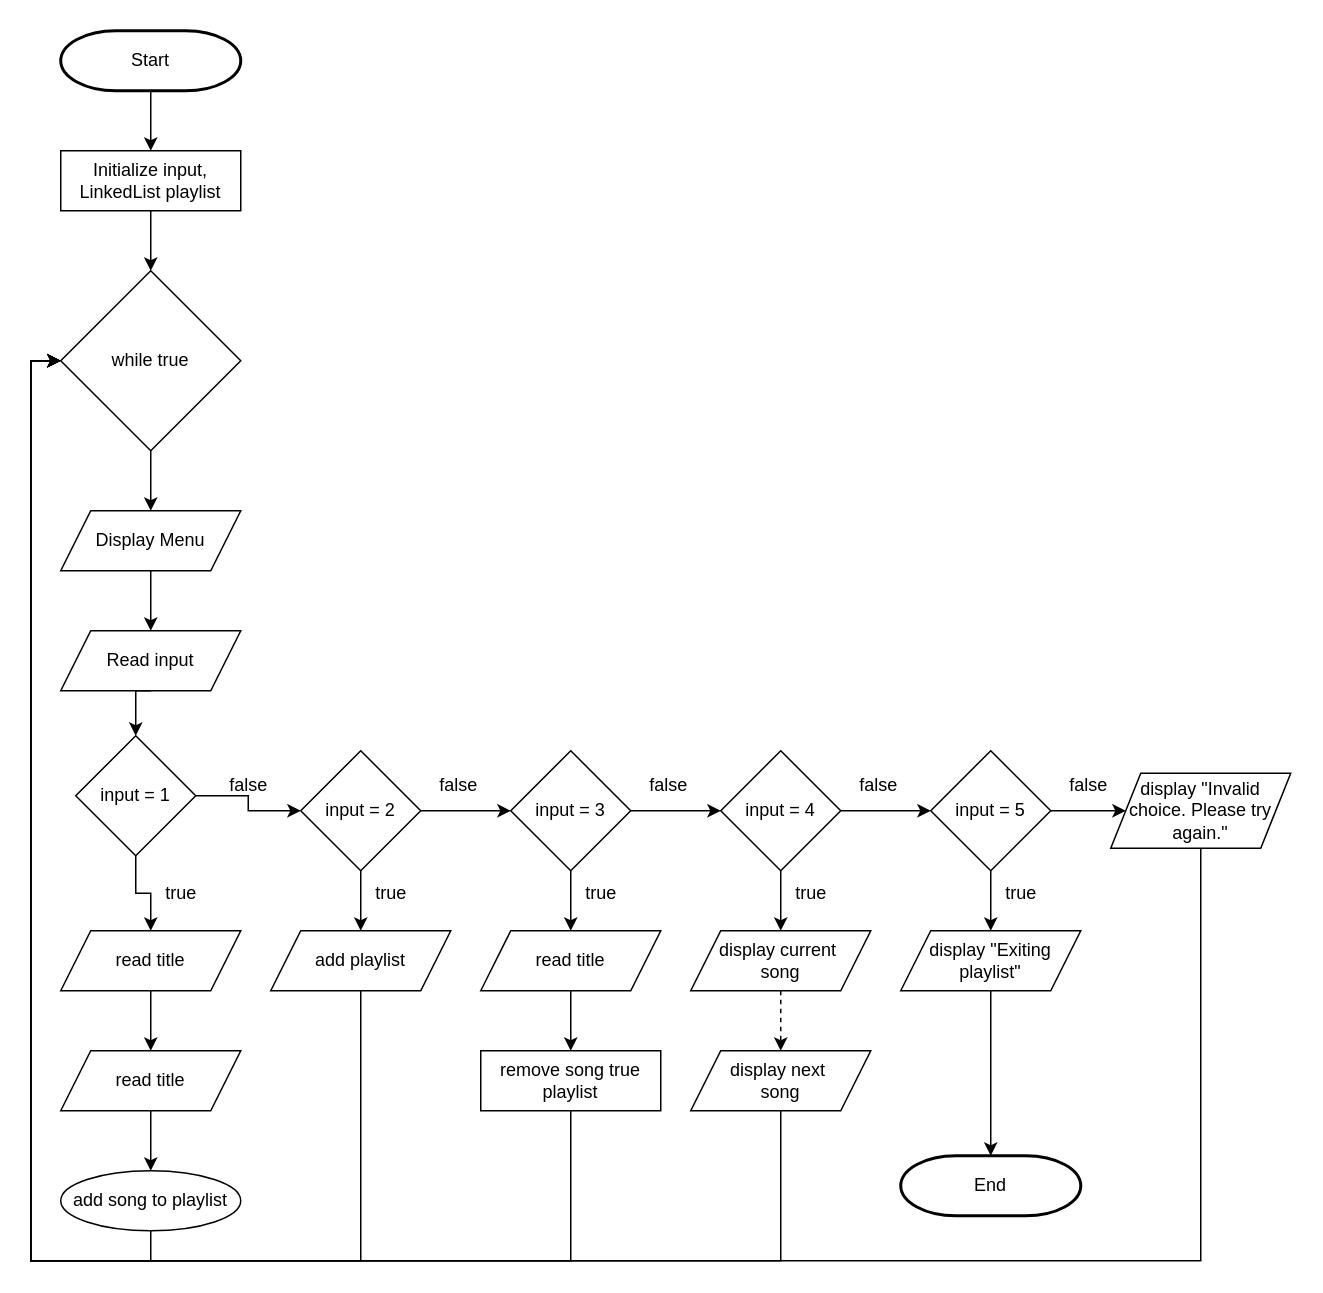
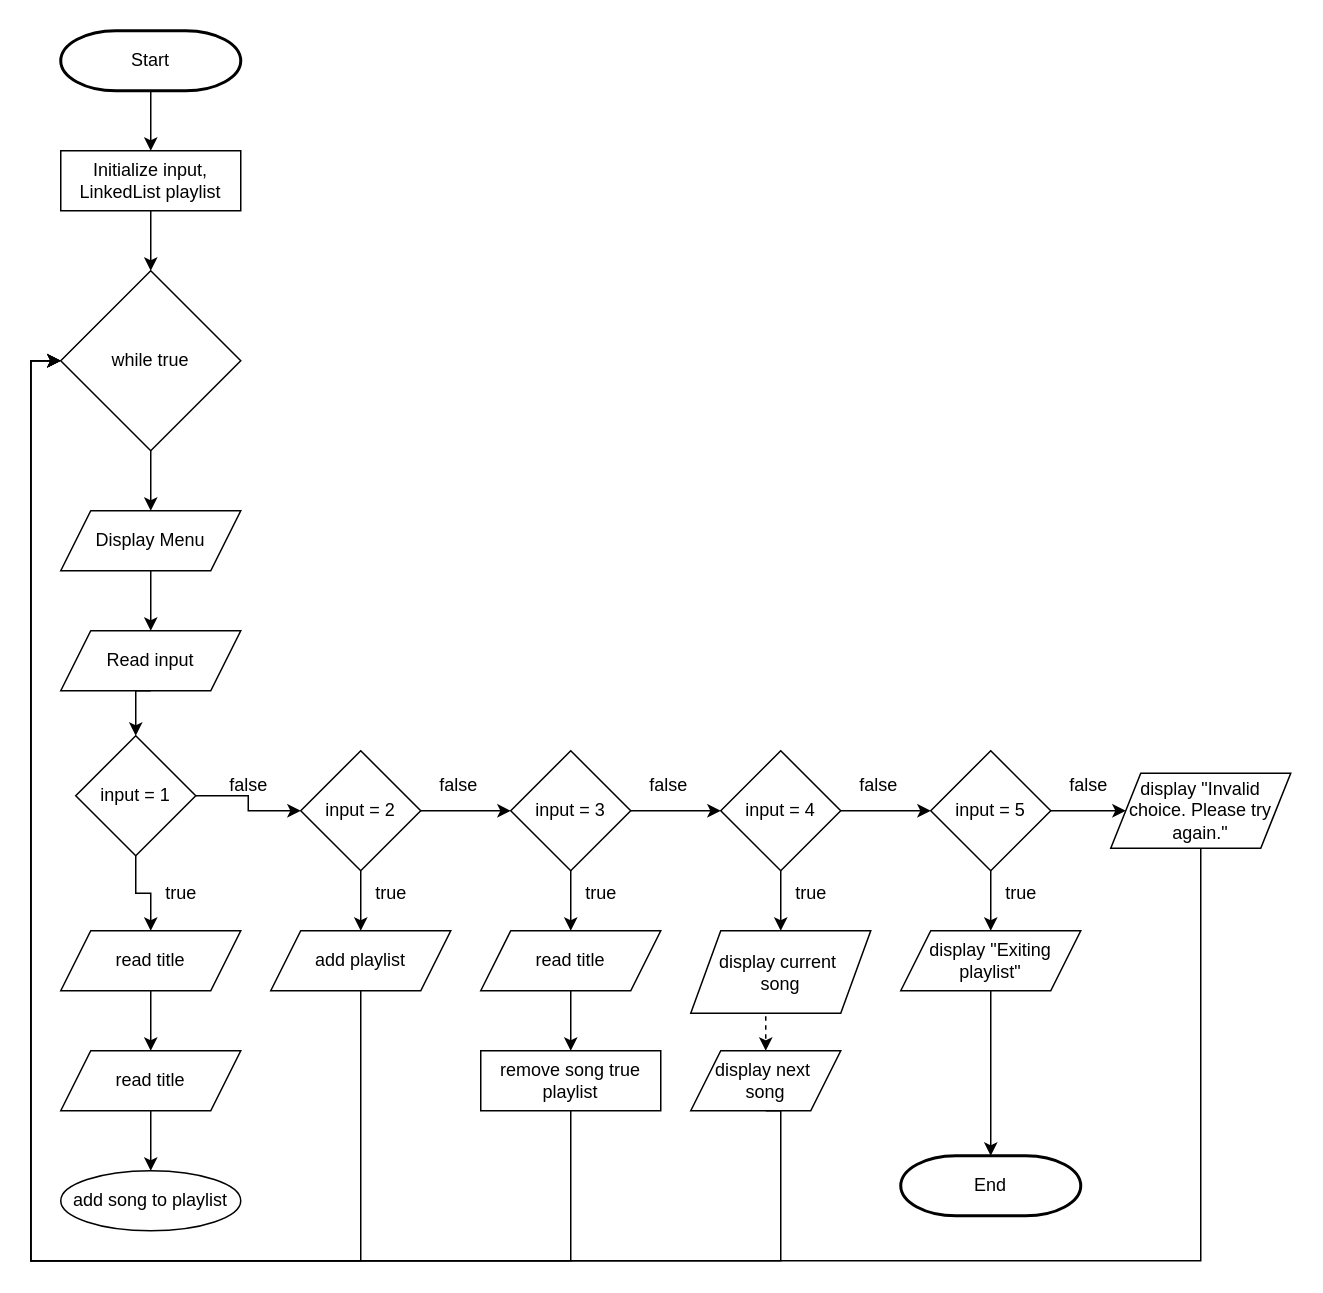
node "display current song": size 180x60 -> 180x83
node "display next song": size 180x60 -> 150x60
edge "add song to playlist" -> "while true": removed
